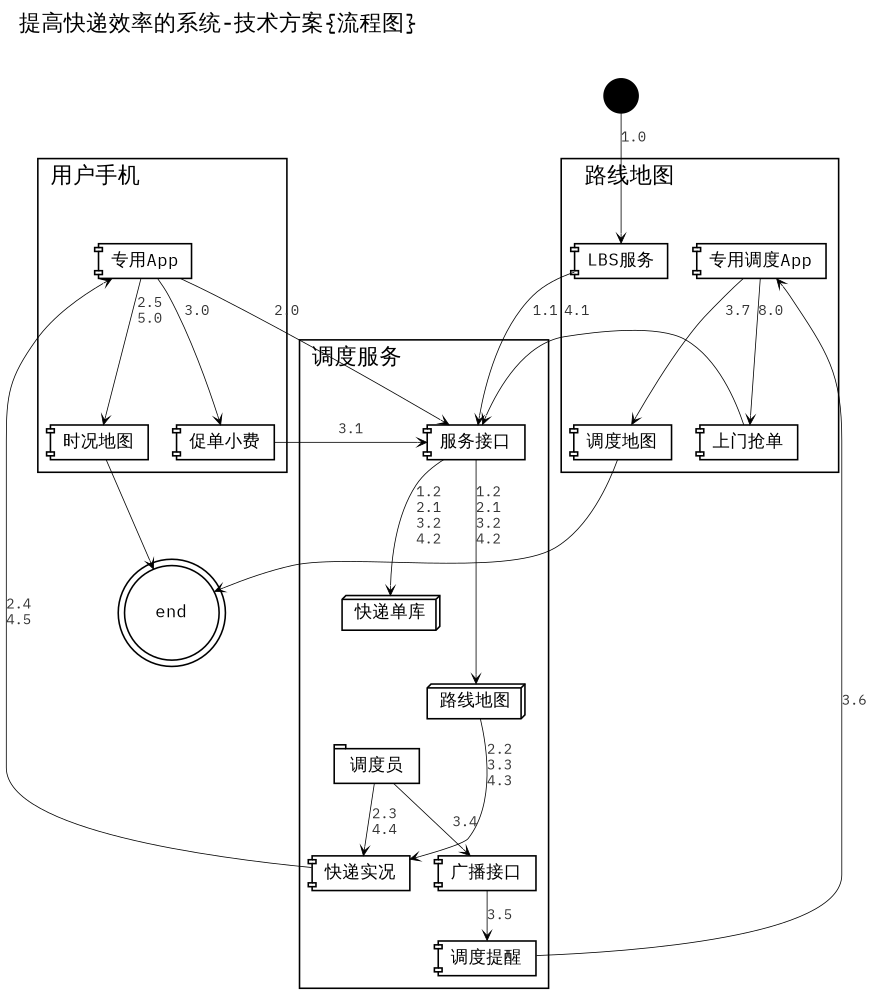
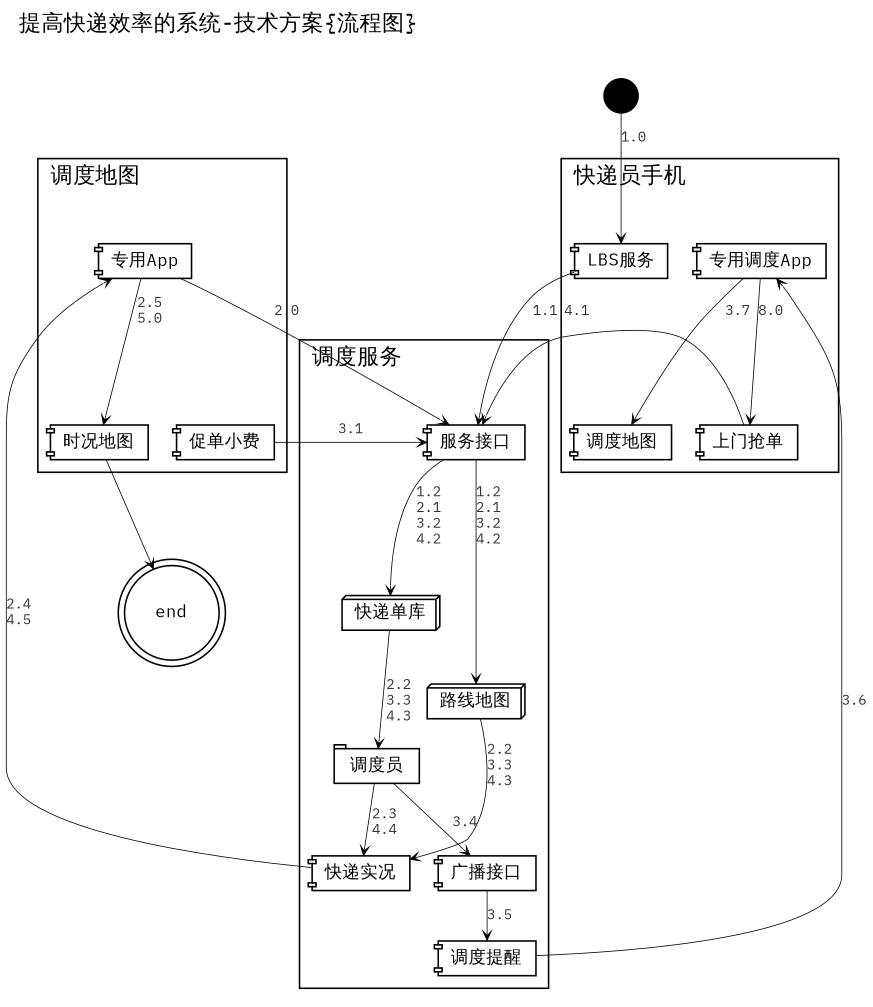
cluster "用户手机": label "用户手机" -> "调度地图"
cluster "路线地图": label "路线地图" -> "快递员手机"
edge "专用App" -> "促单小费": removed, label "3.0"
edge "调度地图" -> "end": removed
edge "快递单库" -> "调度员": added, label "2.2 3.3 4.3"
